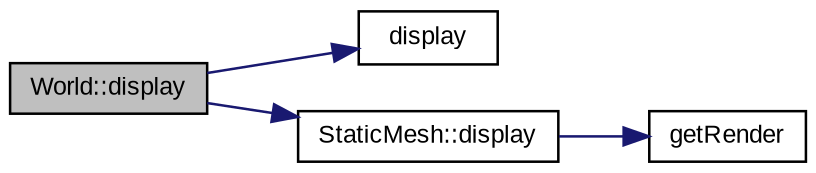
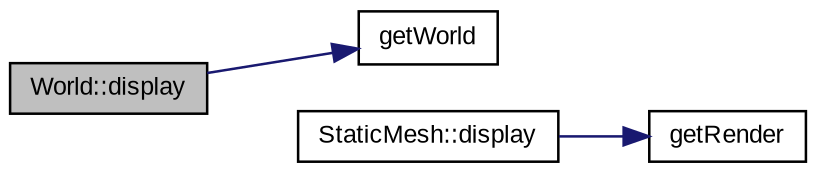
node "display": label "display" -> "getWorld"
edge "World::display" -> "StaticMesh::display": removed
